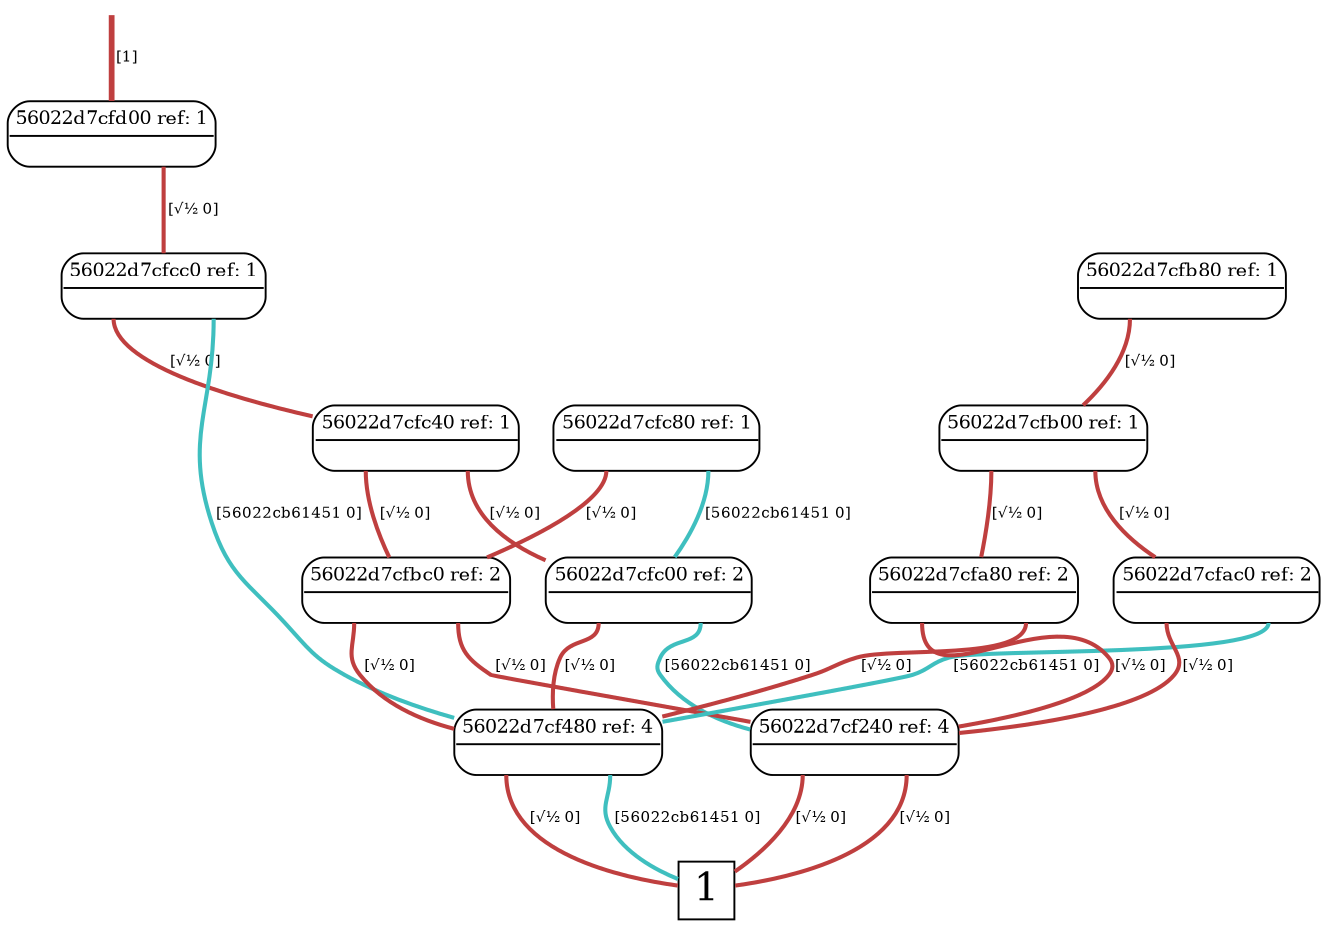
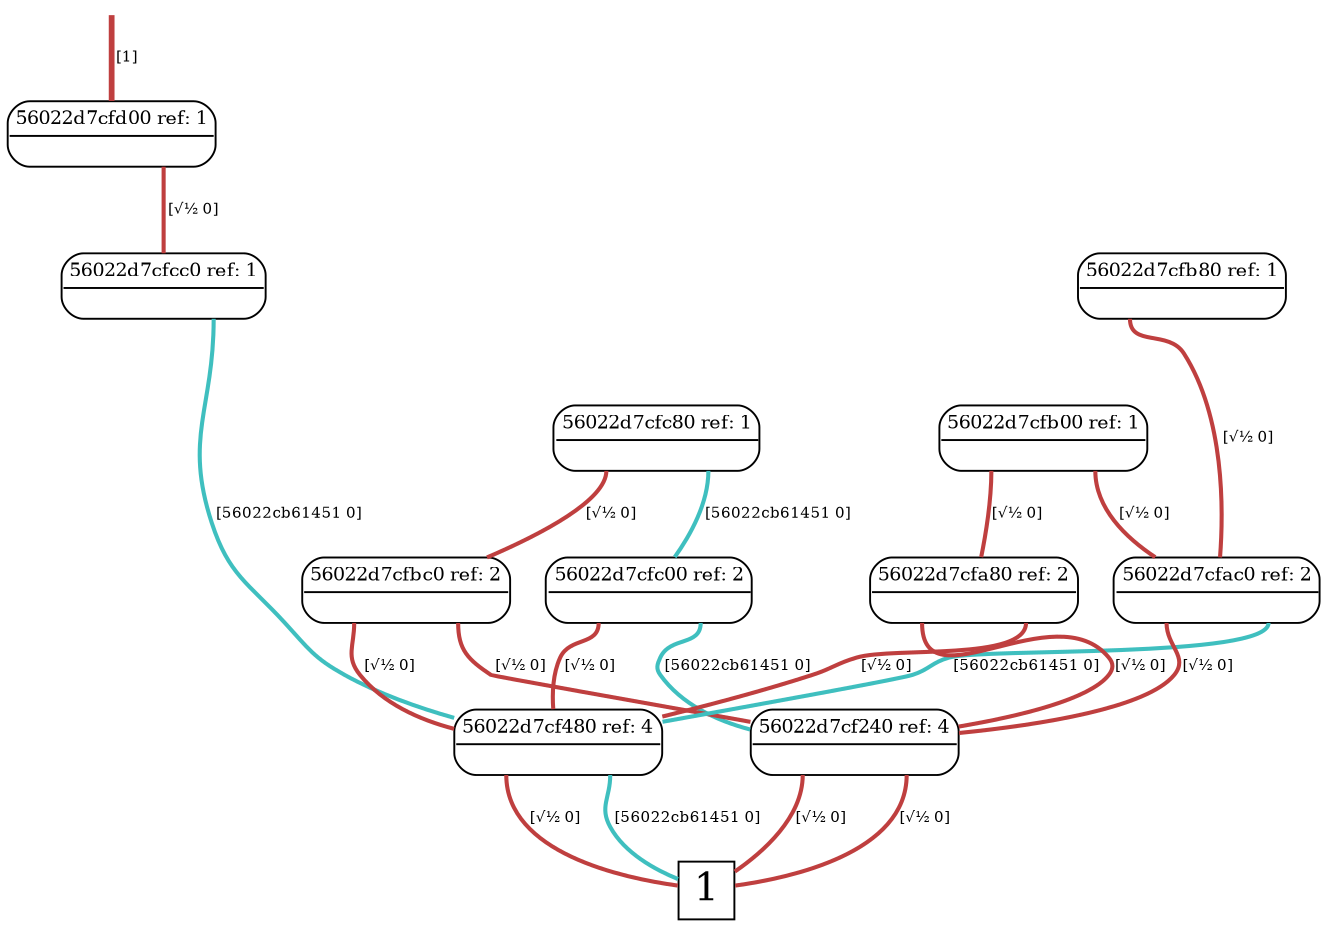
edge "56022d7cfb80 ref: 1" -- "56022d7cfb00 ref: 1": now "56022d7cfb80 ref: 1" -- "56022d7cfac0 ref: 2"
node "56022d7cfc40 ref: 1": removed
